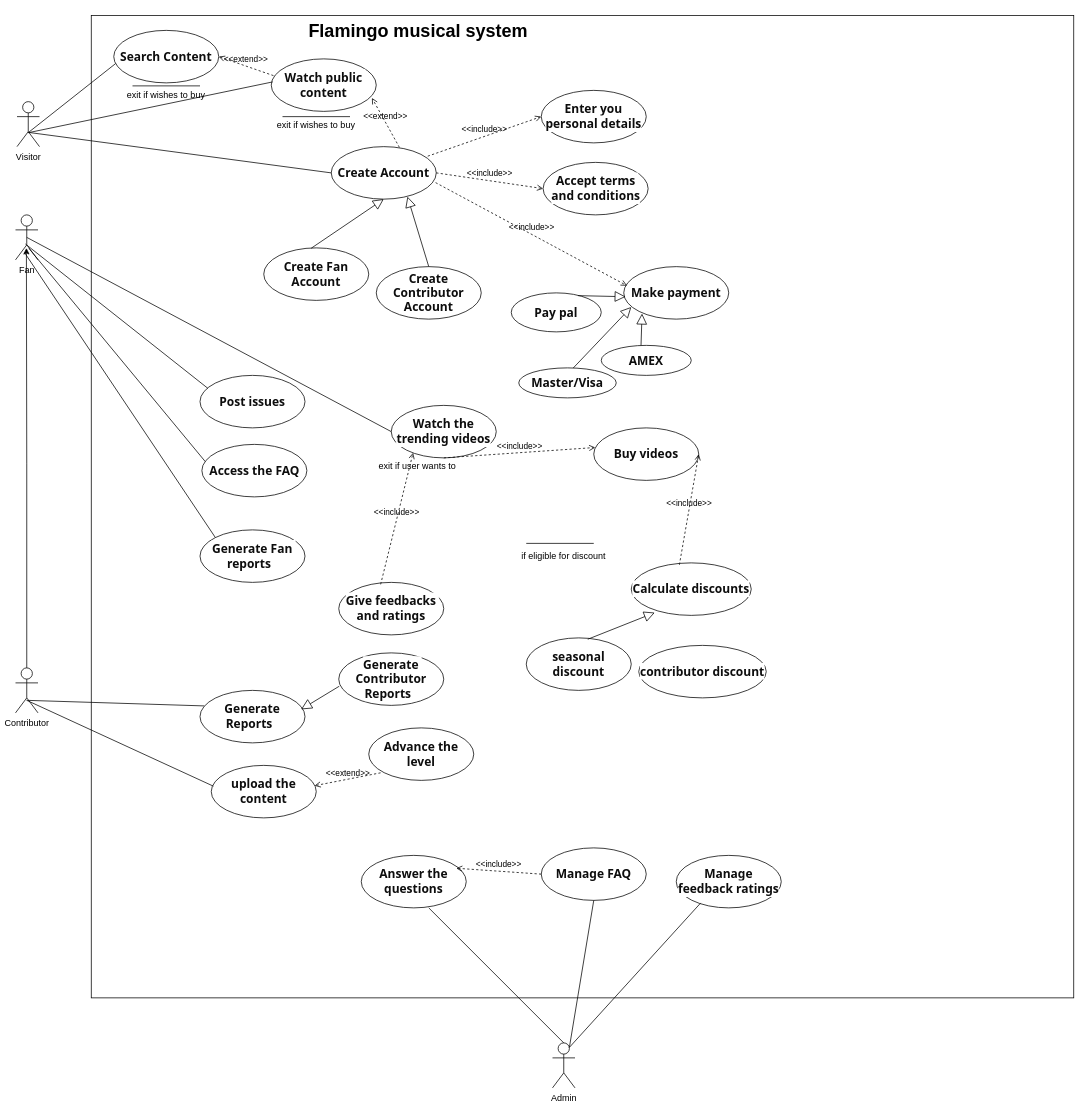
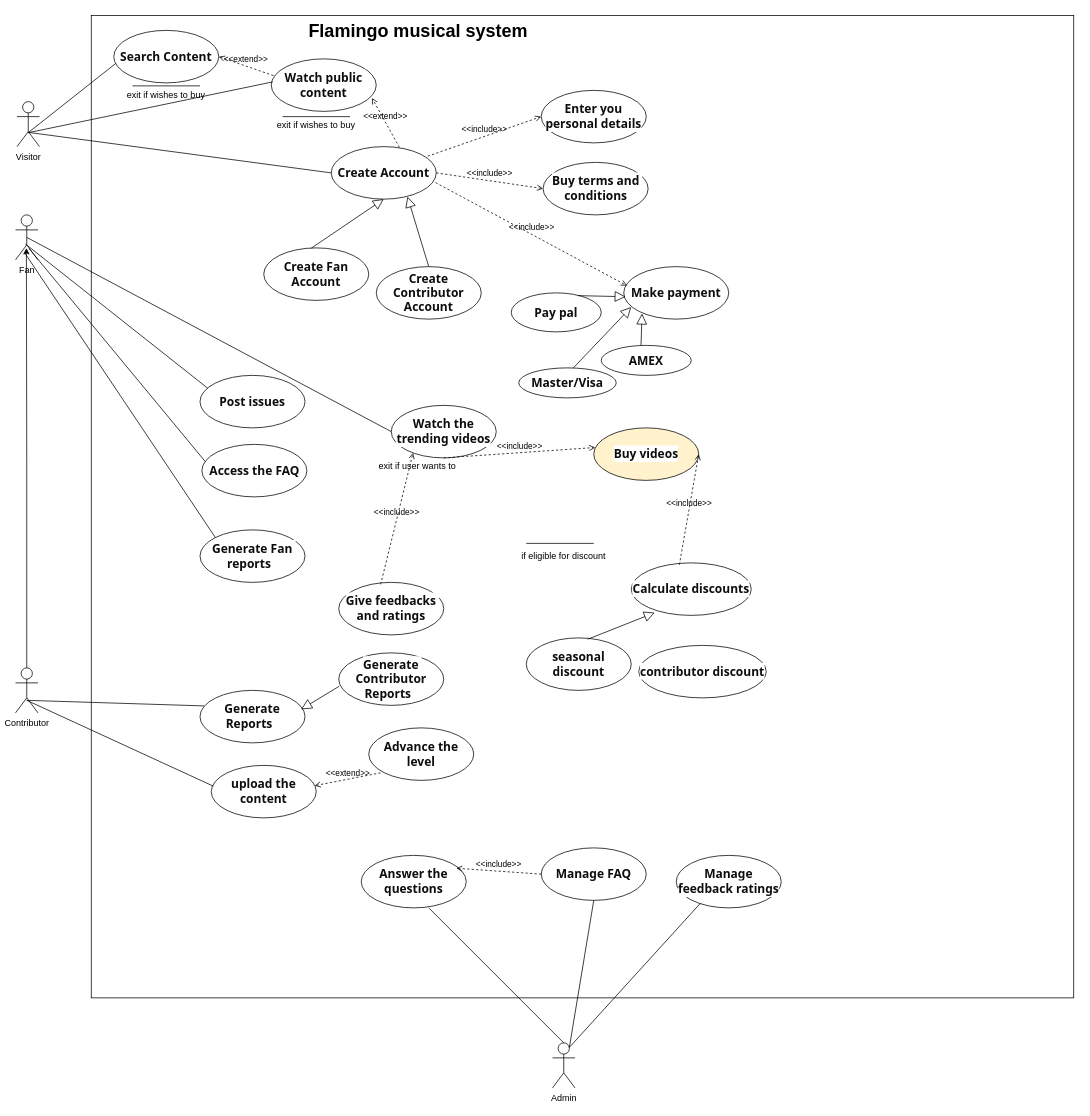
node "Accept terms and conditions": label "Accept terms and conditions" -> "Buy terms and conditions"
node "Buy videos": fillcolor #ffffff -> #fff2cc
